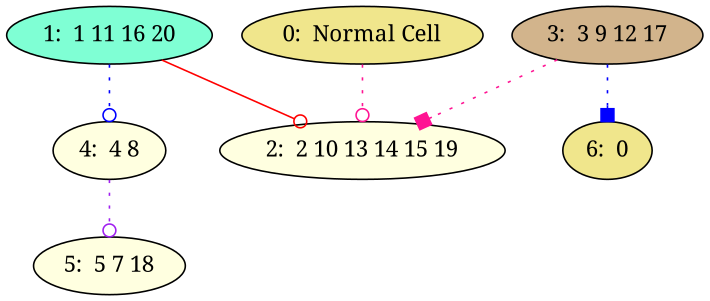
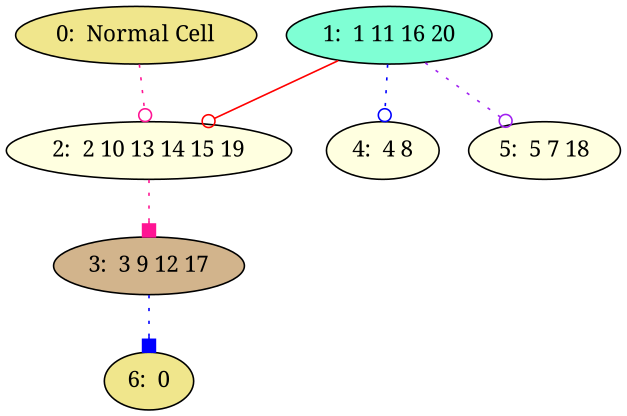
edge "3:  3 9 12 17" -> "2:  2 10 13 14 15 19": reversed
edge "4:  4 8" -> "5:  5 7 18": now "1:  1 11 16 20" -> "5:  5 7 18"
